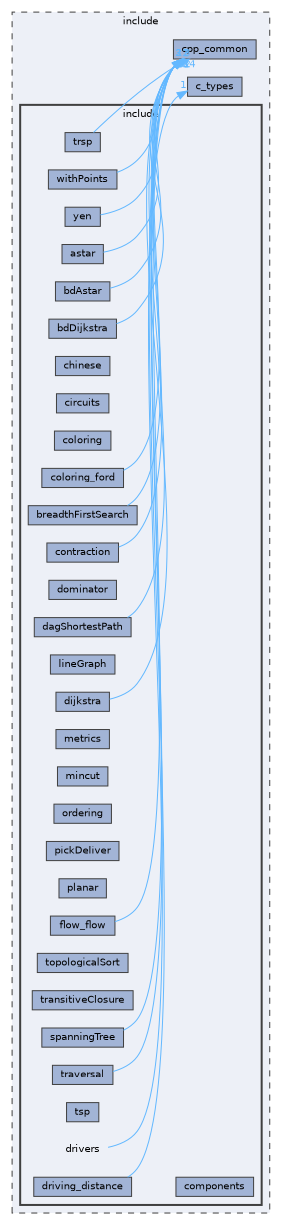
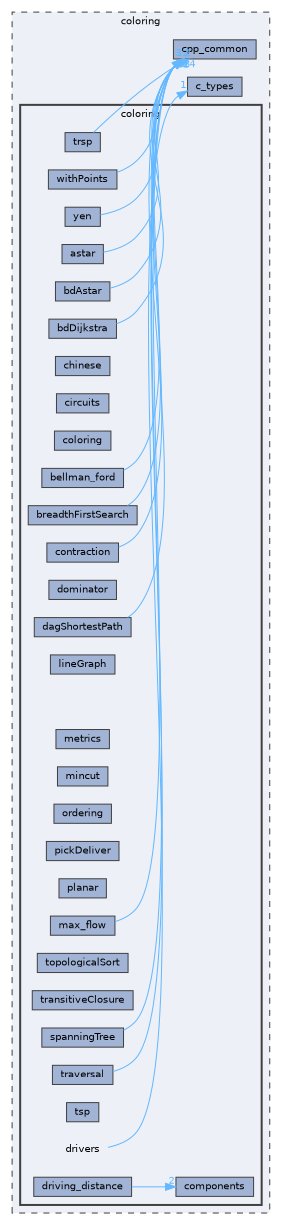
cluster "include": label "include" -> "coloring"
node "coloring_ford": label "coloring_ford" -> "bellman_ford"
edge "driving_distance" -> "cpp_common": now "driving_distance" -> "components"
node "dijkstra": removed
node "flow_flow": label "flow_flow" -> "max_flow"
